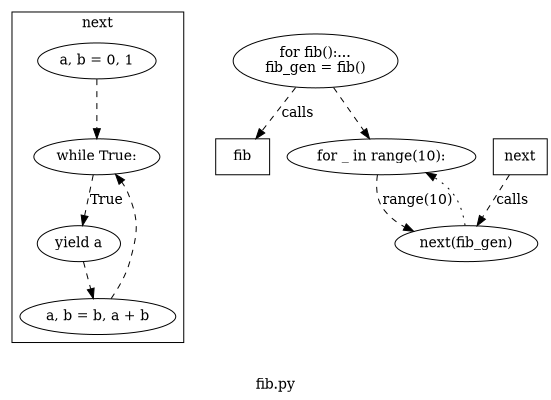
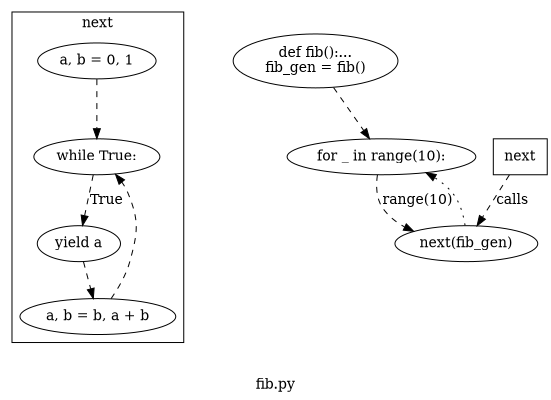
node "for fib():... fib_gen = fib()": label "for fib():... fib_gen = fib()" -> "def fib():... fib_gen = fib()"
node "fib": removed
